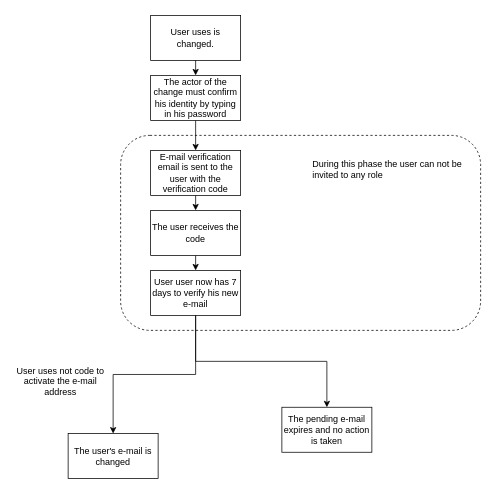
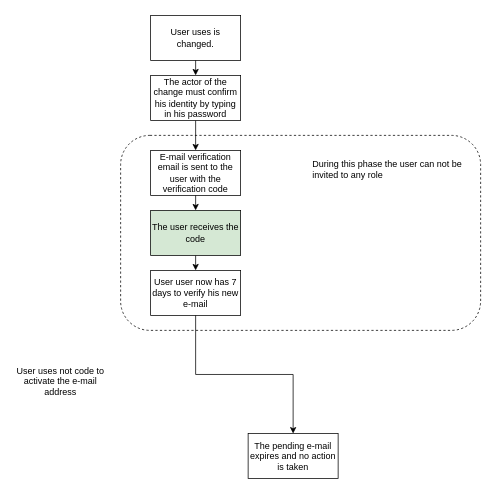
node "The user receives the code": fillcolor #ffffff -> #d5e8d4
edge "User user now has 7 days to verify his new e-mail" -> "The user's e-mail is changed": removed
node "The pending e-mail expires and no action is taken": moved (327, 430) -> (293, 456)
node "The user's e-mail is changed": removed
